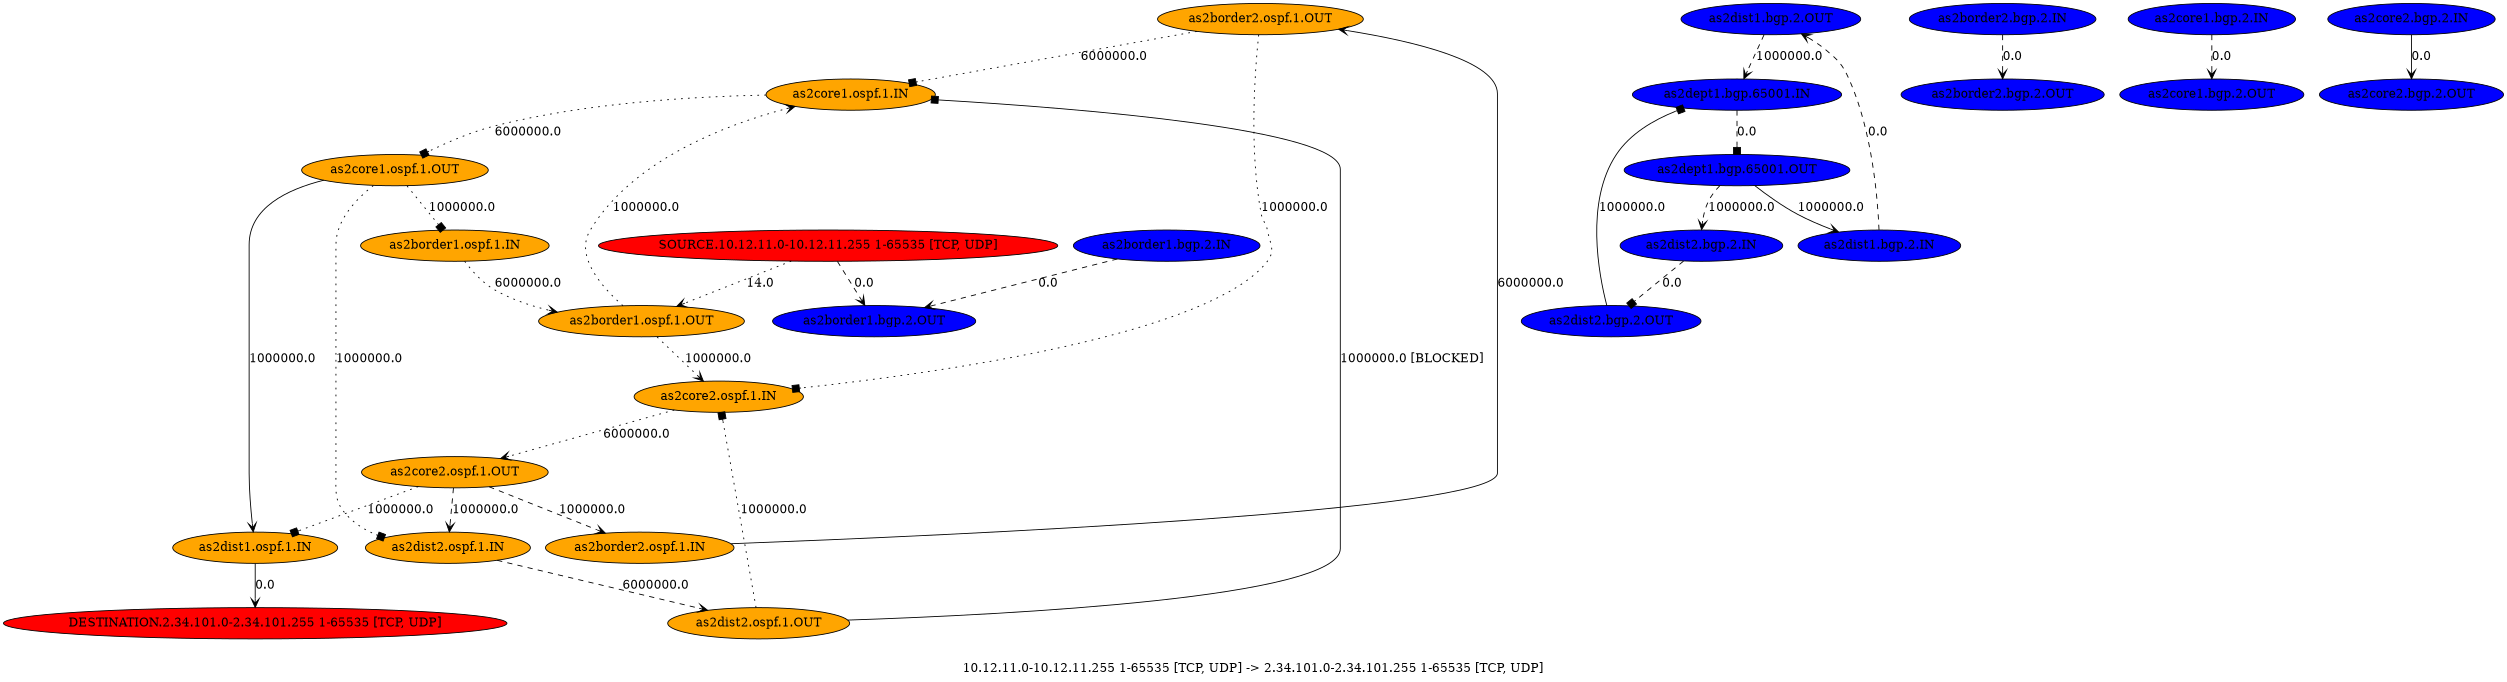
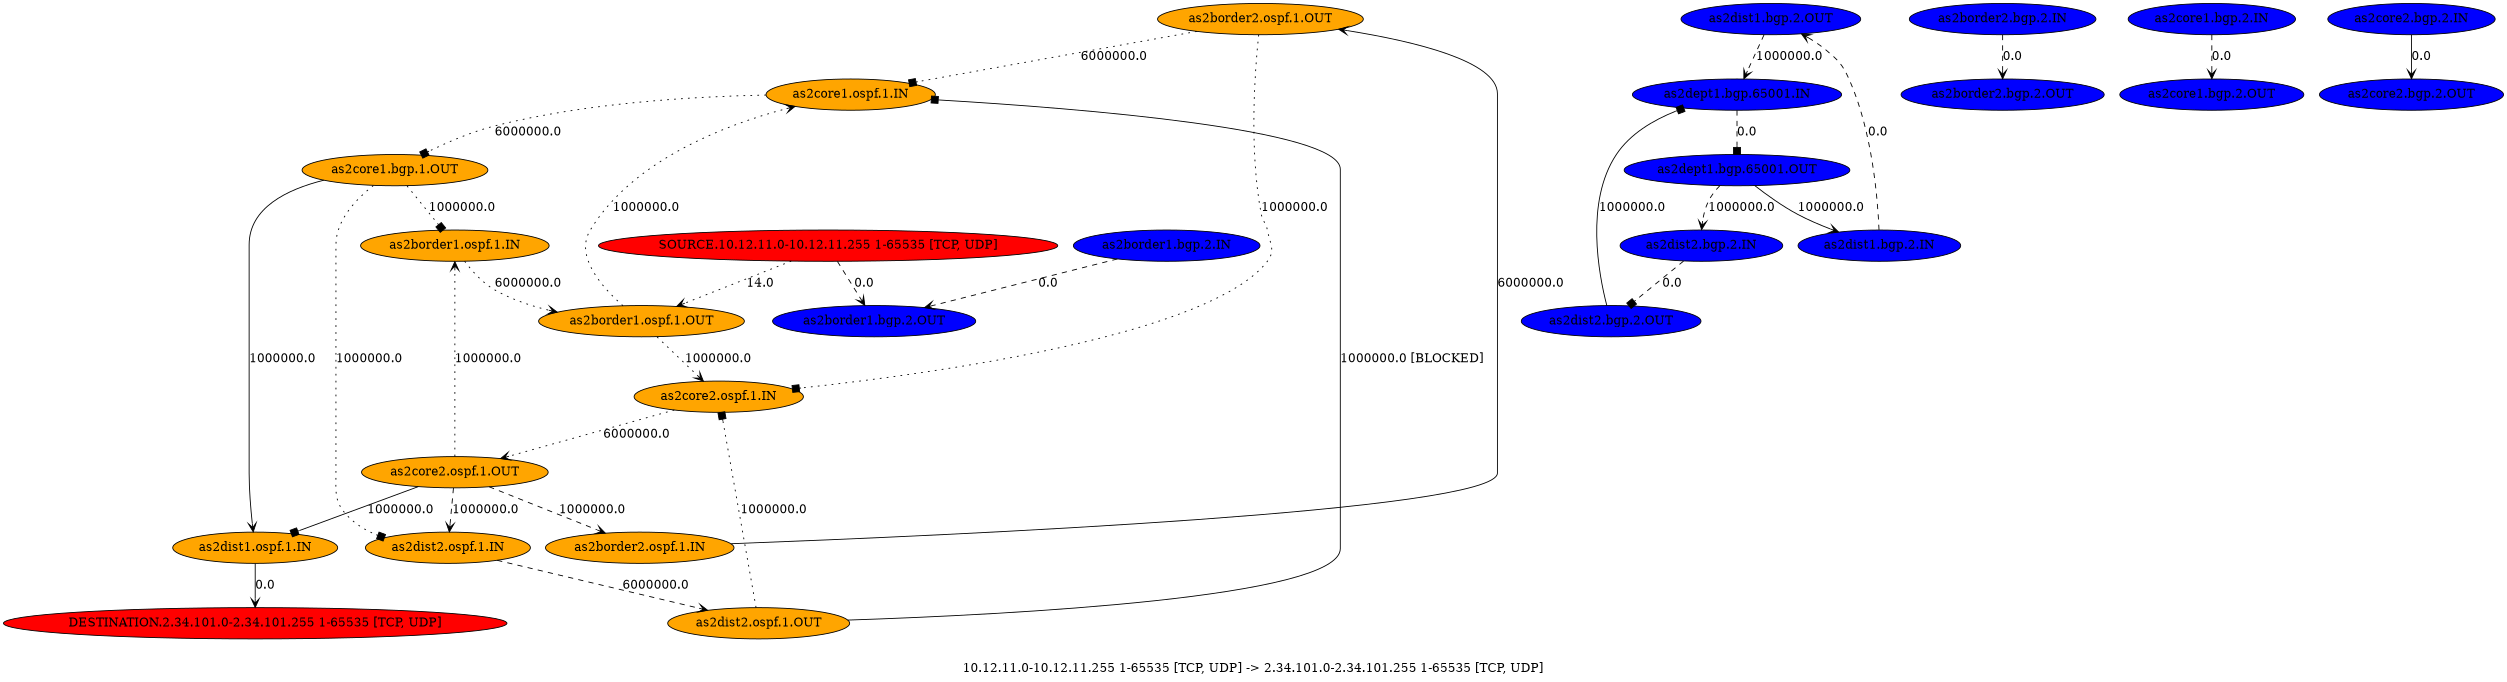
node "as2core1.ospf.1.OUT": label "as2core1.ospf.1.OUT" -> "as2core1.bgp.1.OUT"
edge "as2core2.ospf.1.OUT" -> "as2border1.ospf.1.IN": added, label "1000000.0"
edge "as2core2.ospf.1.OUT" -> "as2dist1.ospf.1.IN": style dotted -> solid
